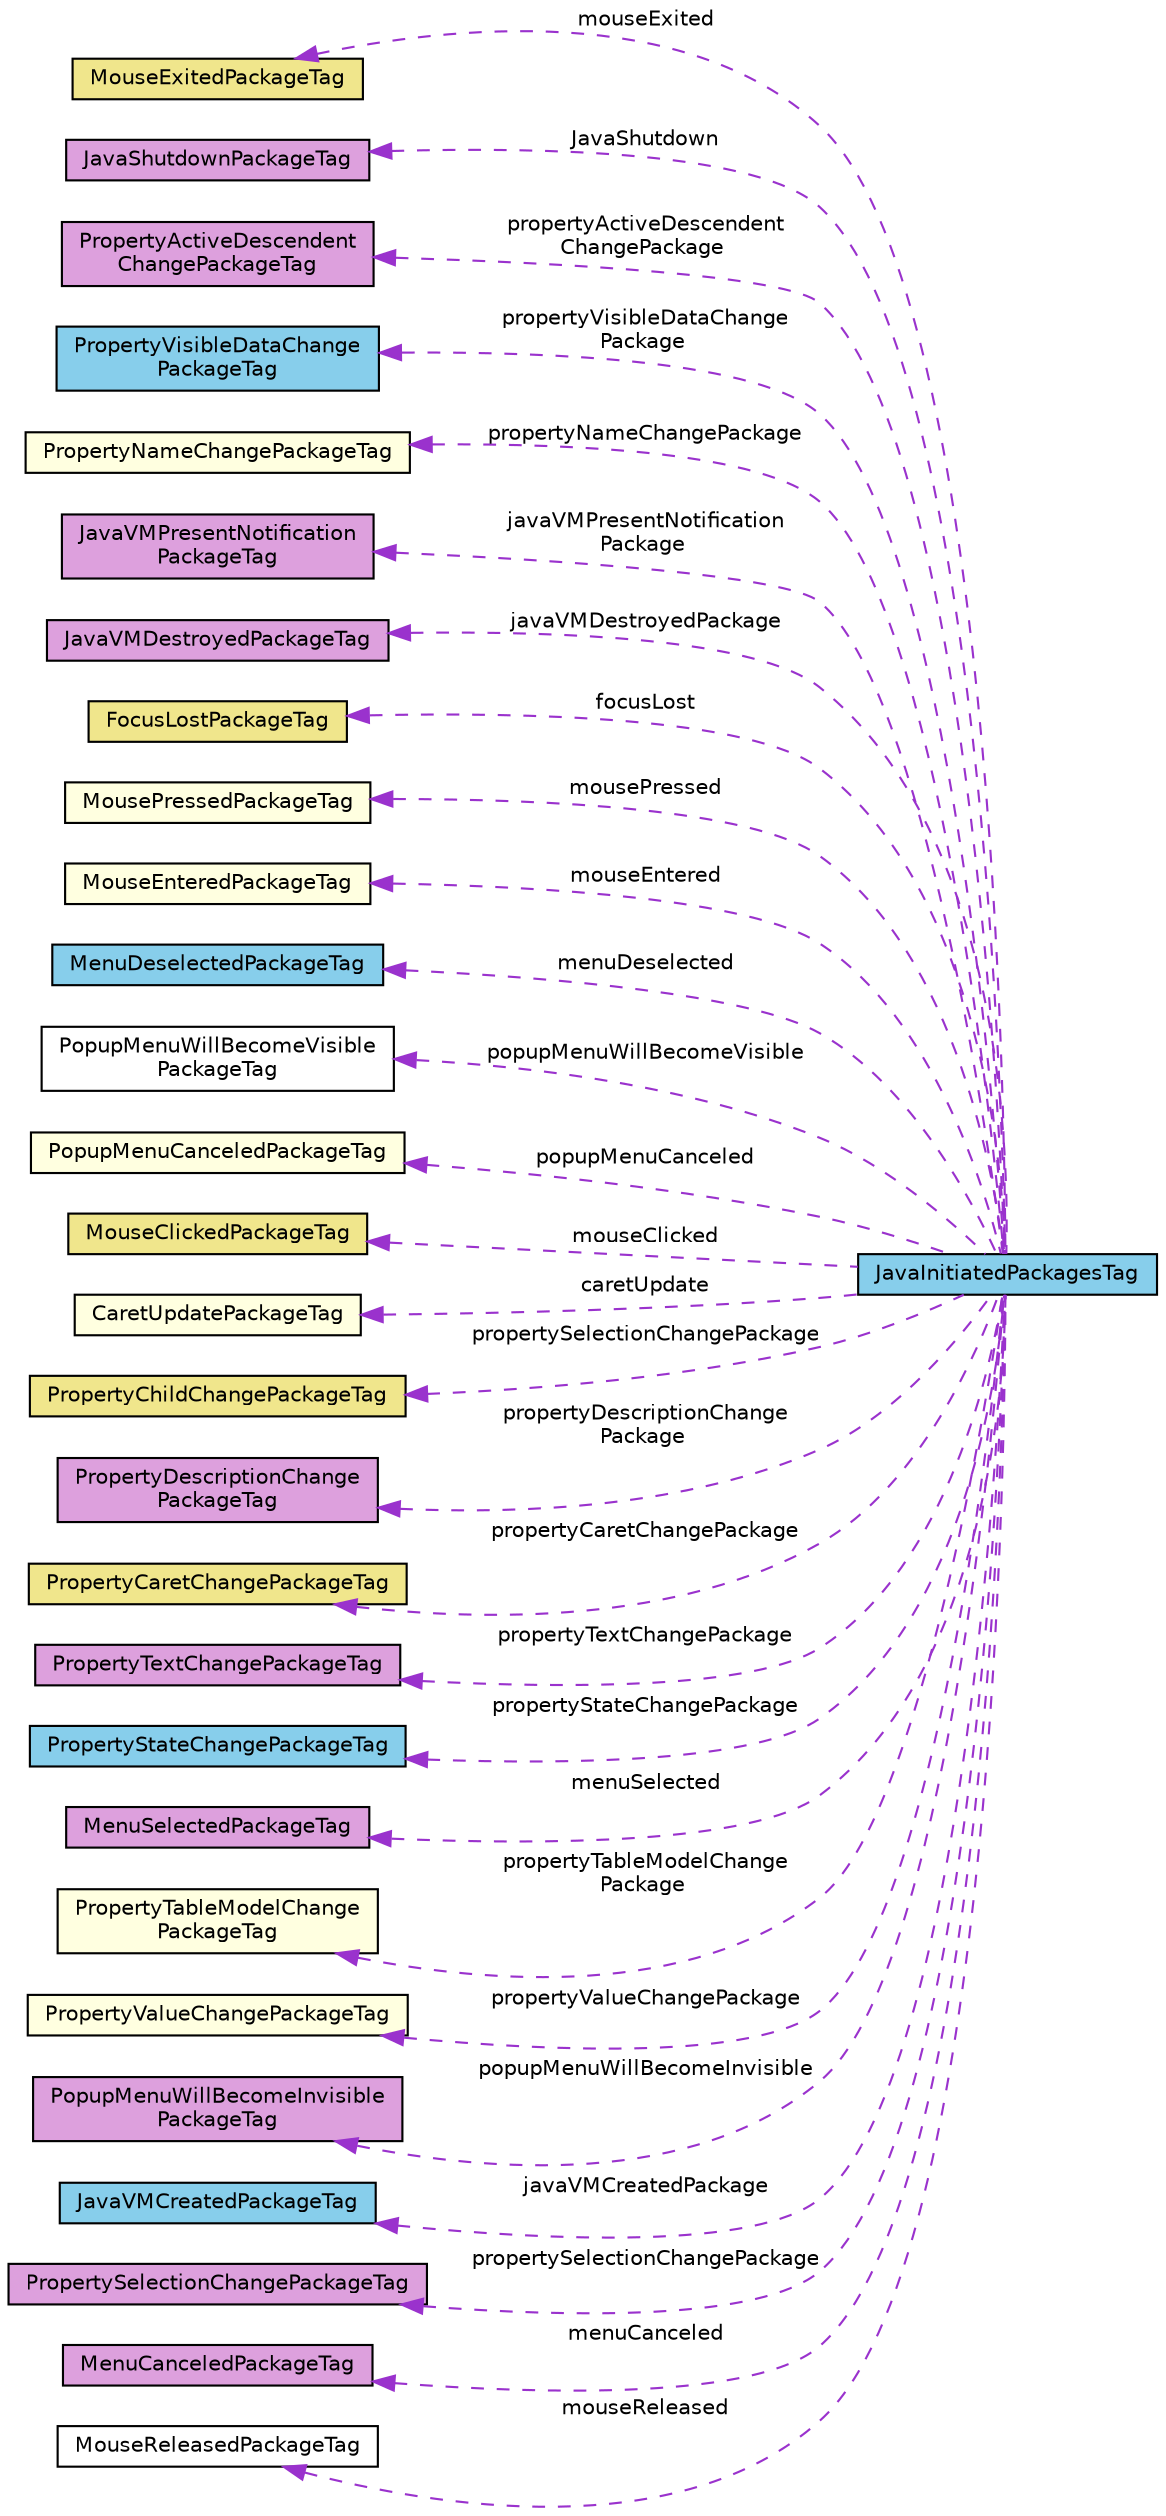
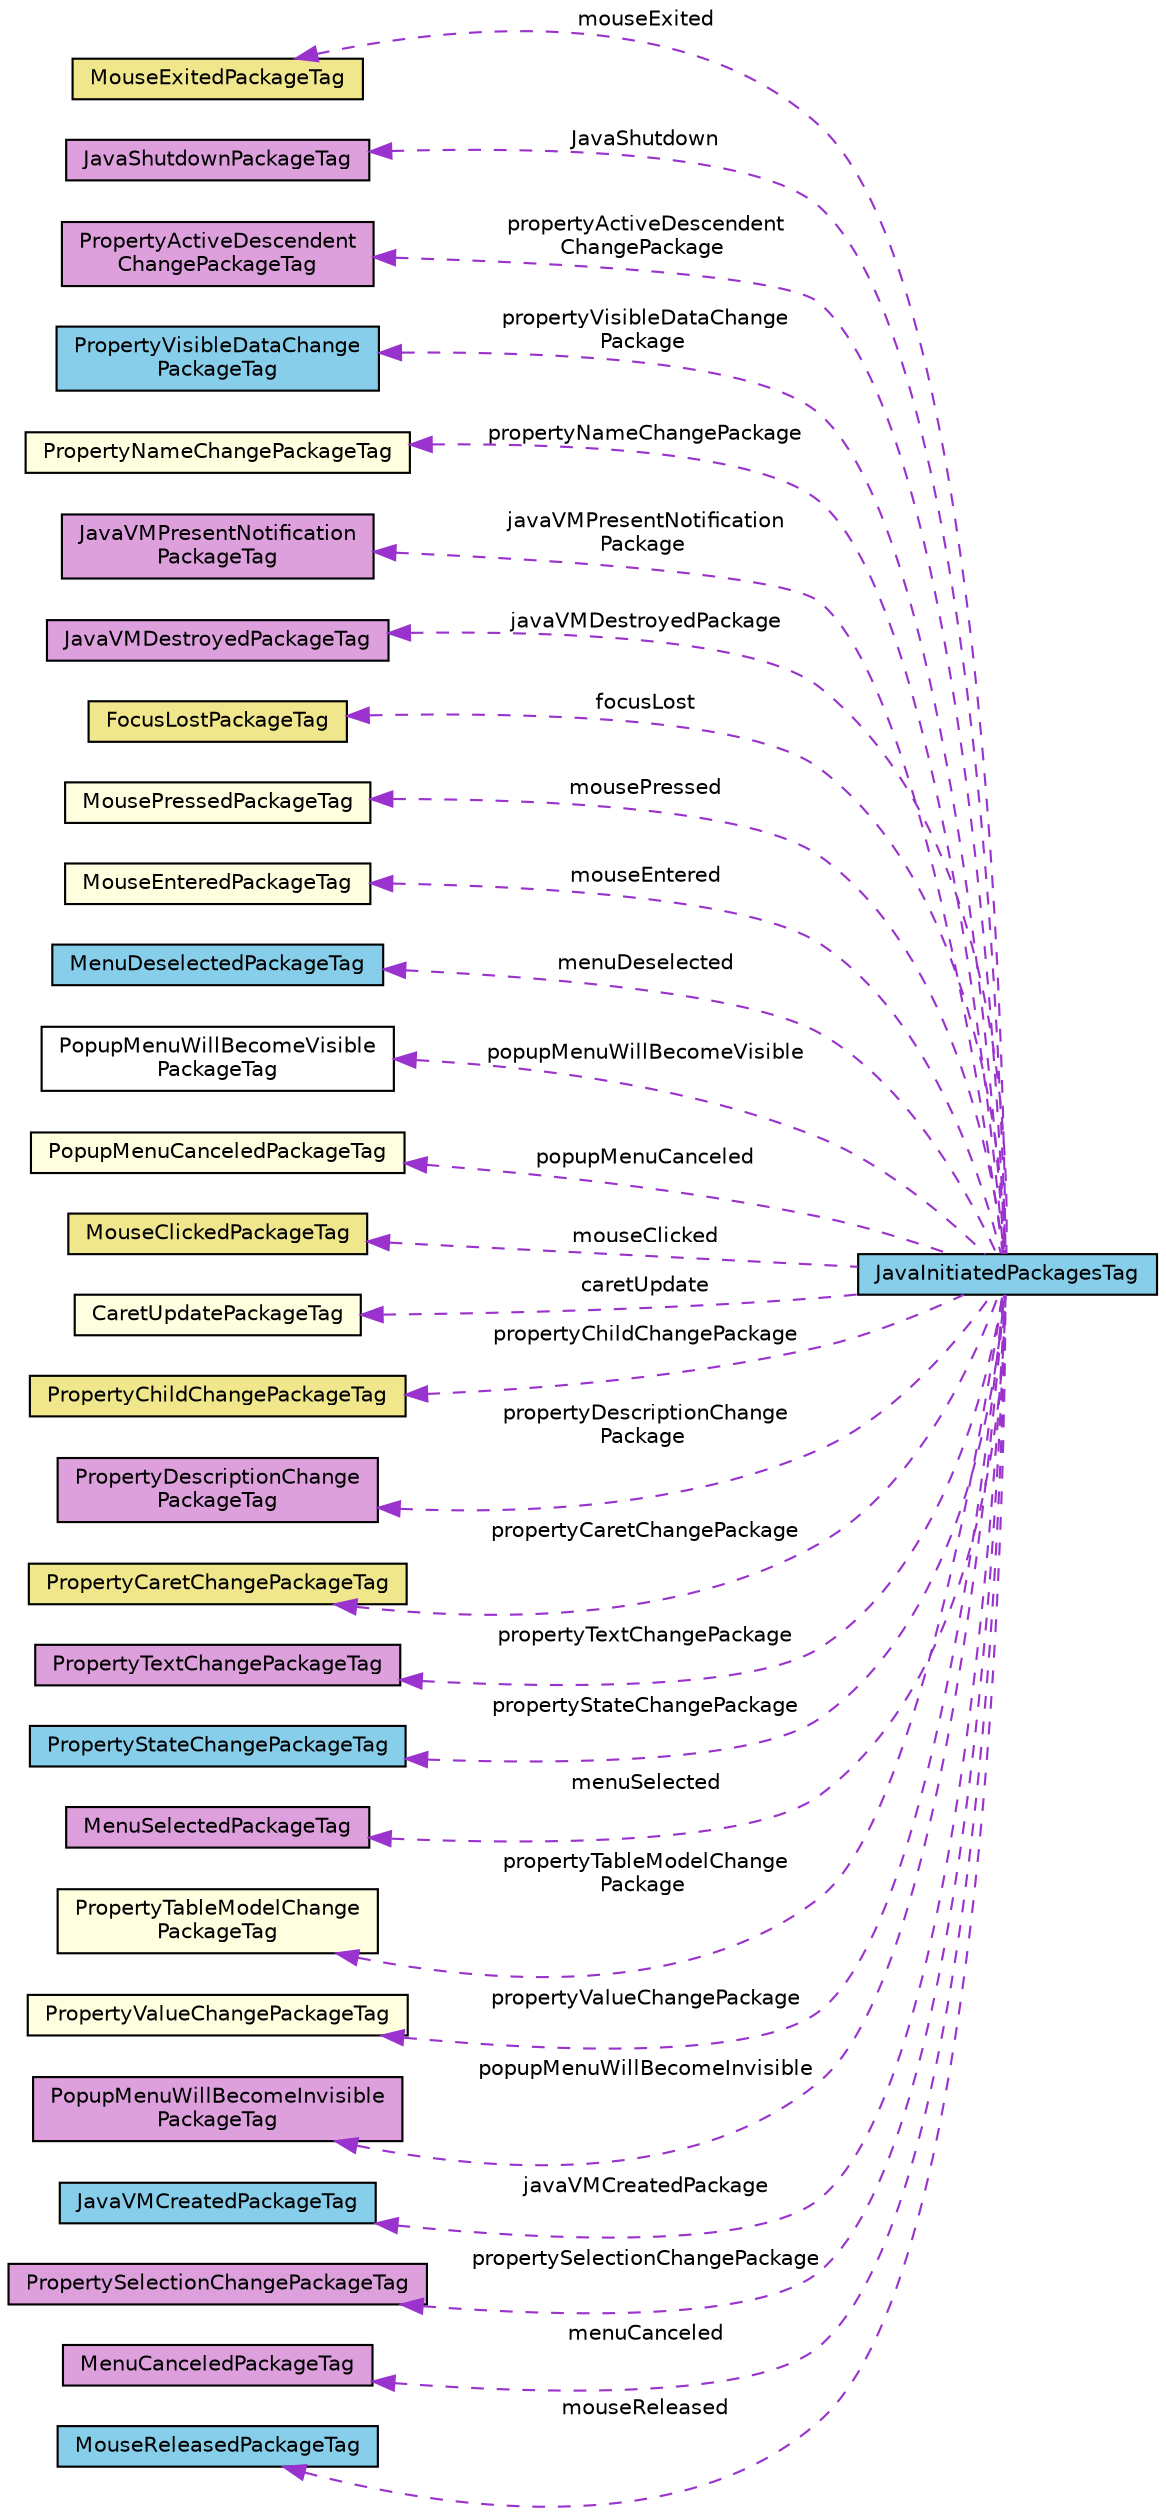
edge "JavaInitiatedPackagesTag" -> "PropertyChildChangePackageTag": label " propertySelectionChangePackage" -> " propertyChildChangePackage"
node "MouseReleasedPackageTag": fillcolor white -> skyblue
